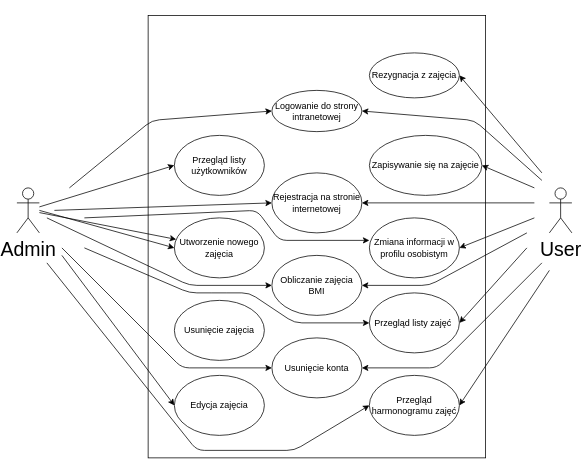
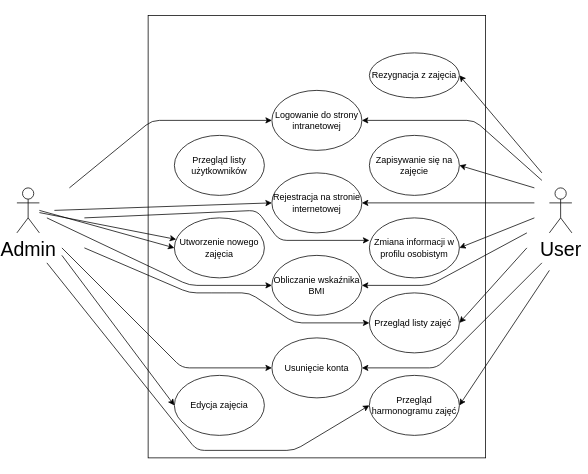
node "Logowanie do strony intranetowej": size 90x41 -> 90x60
node "Zapisywanie się na zajęcie": size 113x60 -> 90x60
edge "Admin" -> "Przegląd listy użytkowników": removed
node "Obliczanie zajęcia BMI": label "Obliczanie zajęcia BMI" -> "Obliczanie wskaźnika BMI"
node "Usunięcie zajęcia": removed
